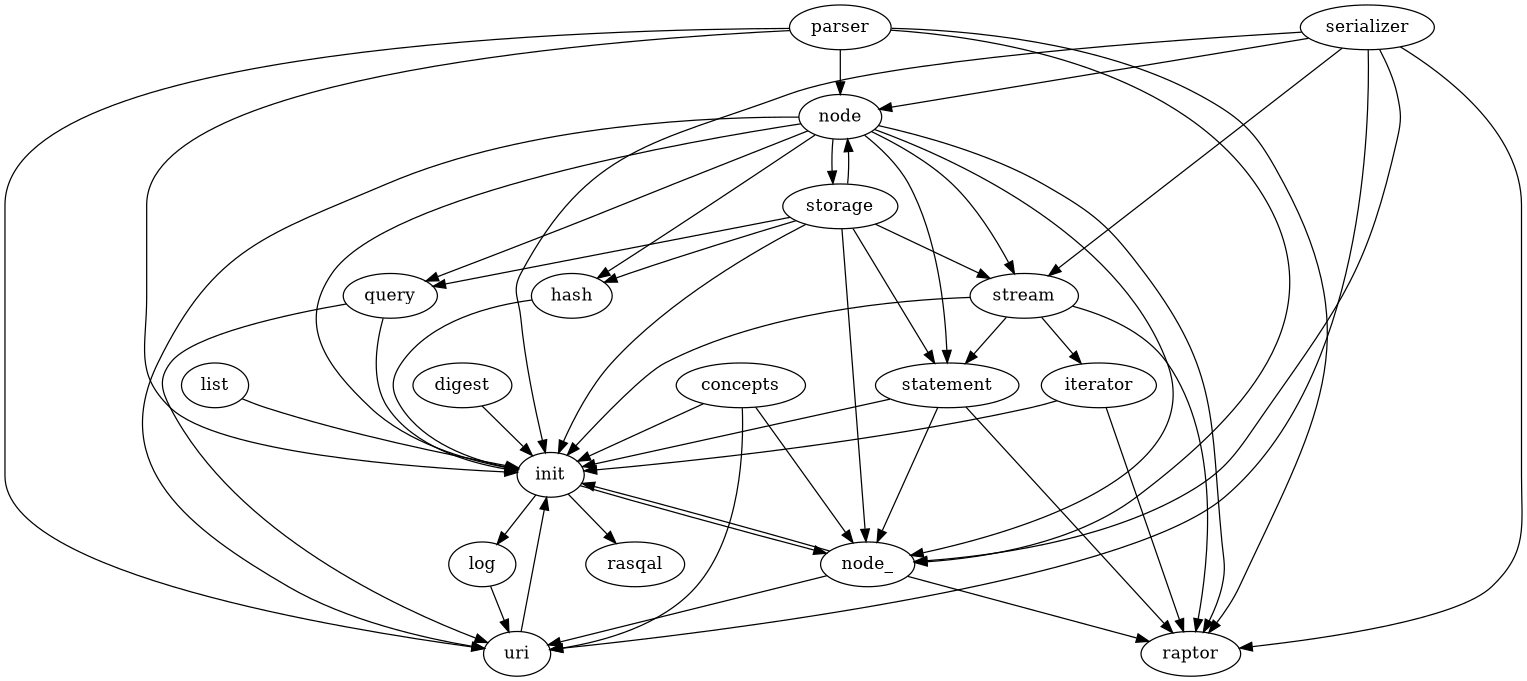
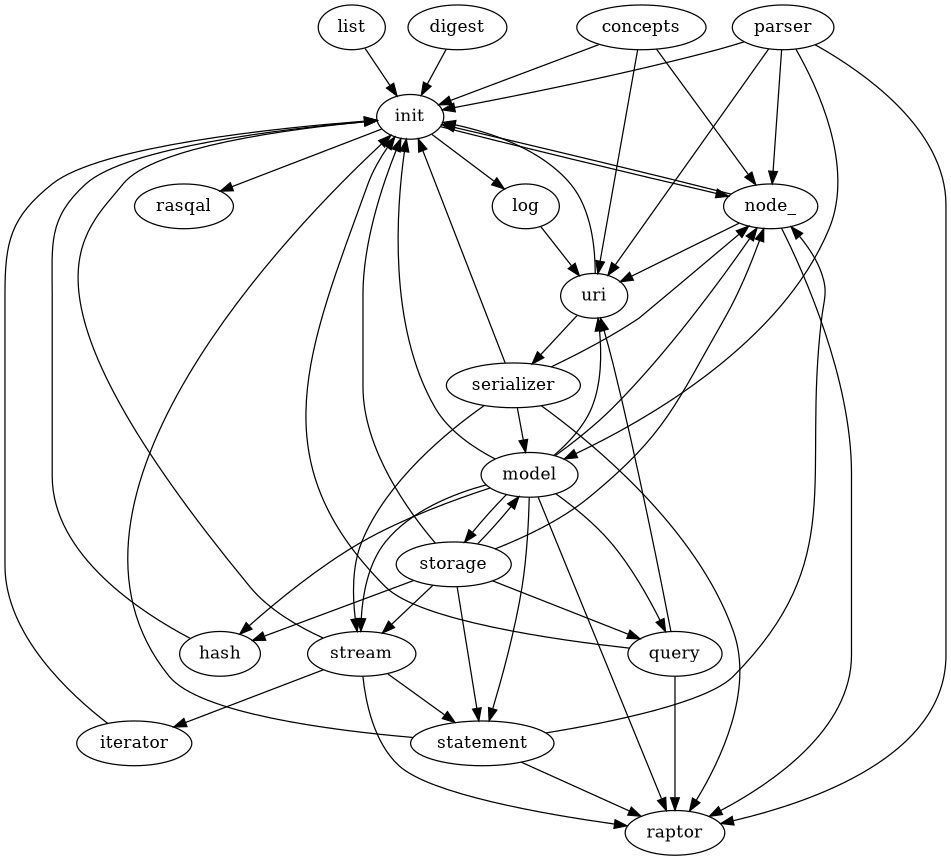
node "node": label "node" -> "model"
edge "iterator" -> "raptor": now "query" -> "raptor"
edge "serializer" -> "uri": reversed
